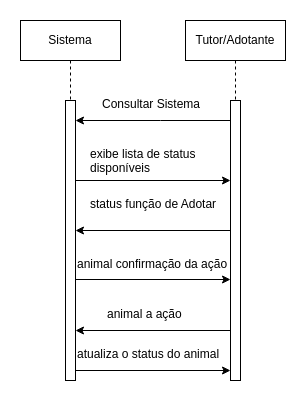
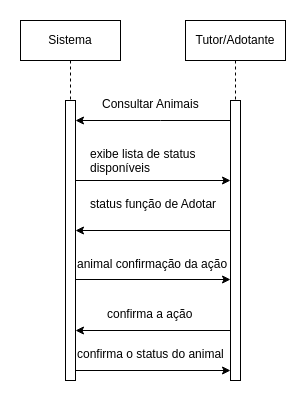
node "Consultar Sistema": label "Consultar Sistema" -> "Consultar Animais"
node "animal a ação": label "animal a ação" -> "confirma a ação"
node "atualiza o status do animal": label "atualiza o status do animal" -> "confirma o status do animal"
